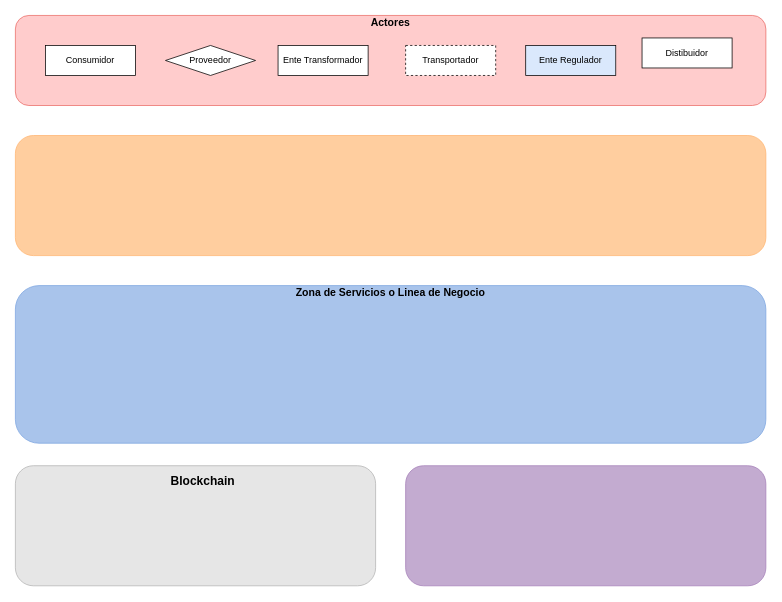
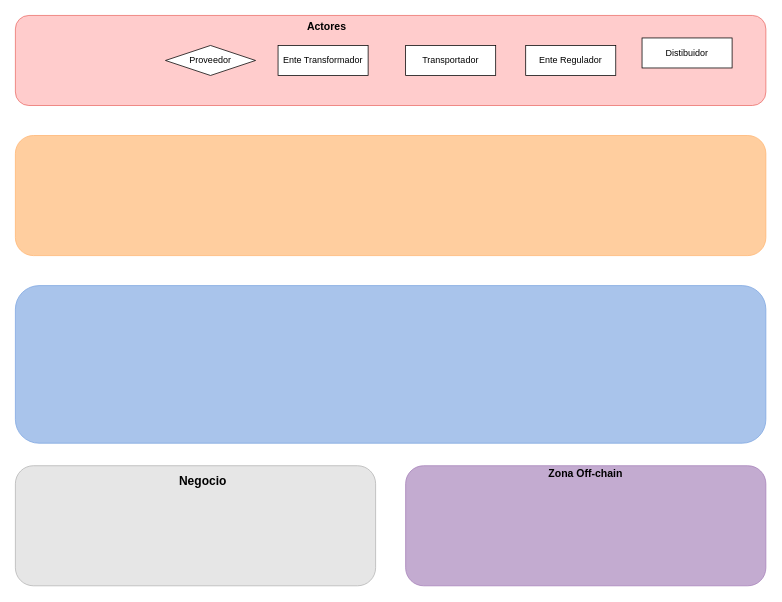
node "Actores": moved (390, 23) -> (327, 27)
node "Consumidor": removed
node "Transportador": style dashed -> solid
node "Ente Regulador": fillcolor #dae8fc -> #ffffff
node "Zona de Servicios o Linea de Negocio": removed
node "Zona Off-chain": added
node "Blockchain": label "Blockchain" -> "Negocio"
